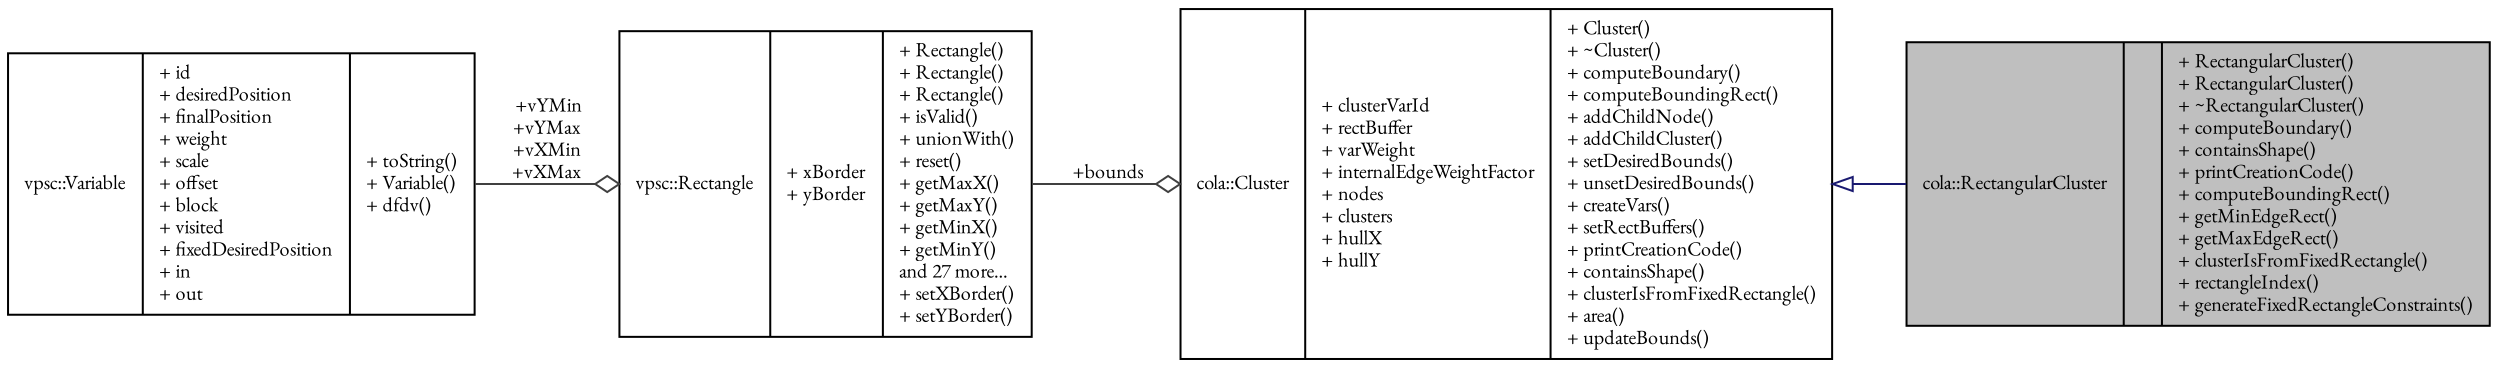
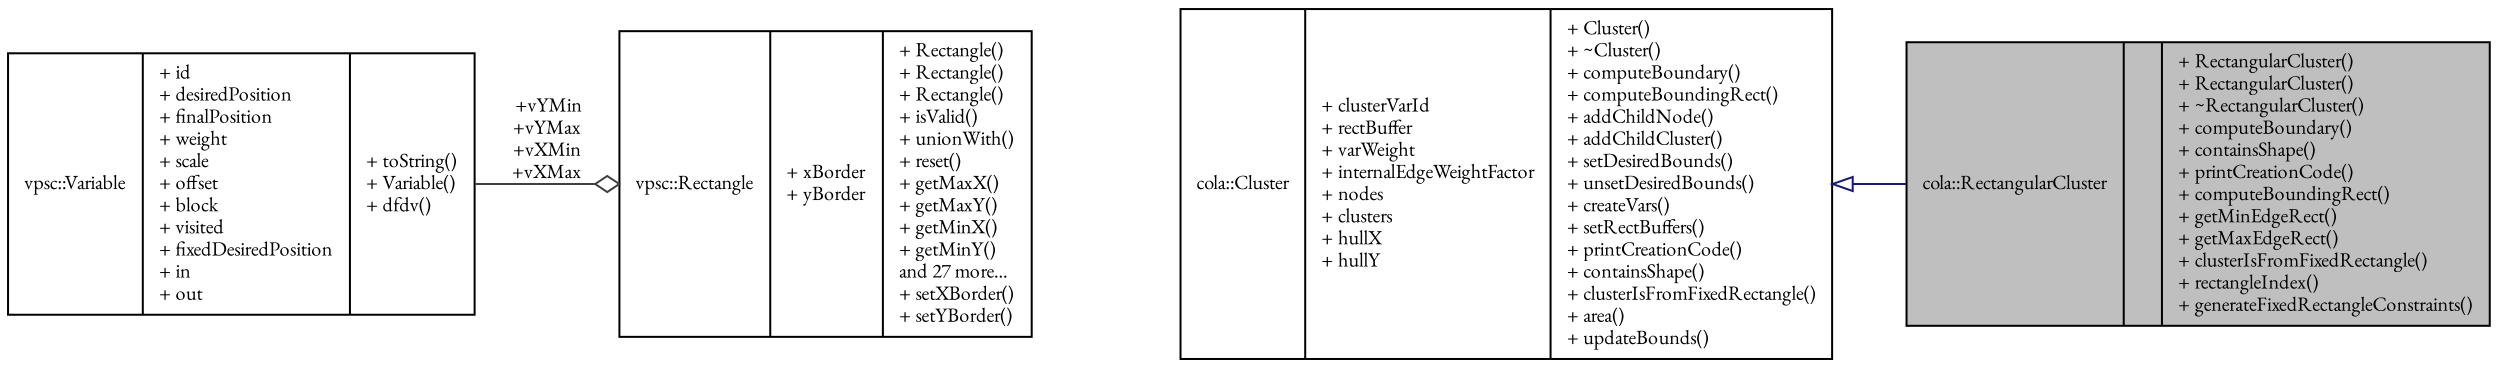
edge "vpsc::Rectangle" -> "cola::Cluster": removed, label "+bounds"
